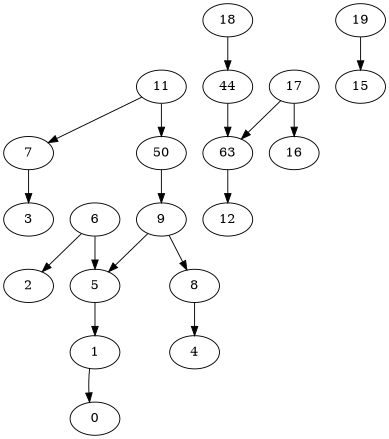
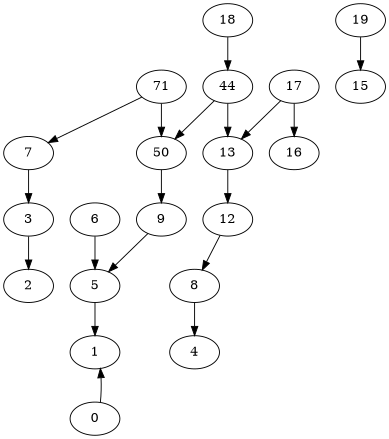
node "11": label "11" -> "71"
edge "44" -> "50": added
node "63": label "63" -> "13"
edge "6" -> "2": now "3" -> "2"
edge "9" -> "8": now "12" -> "8"
edge "1" -> "0": reversed
